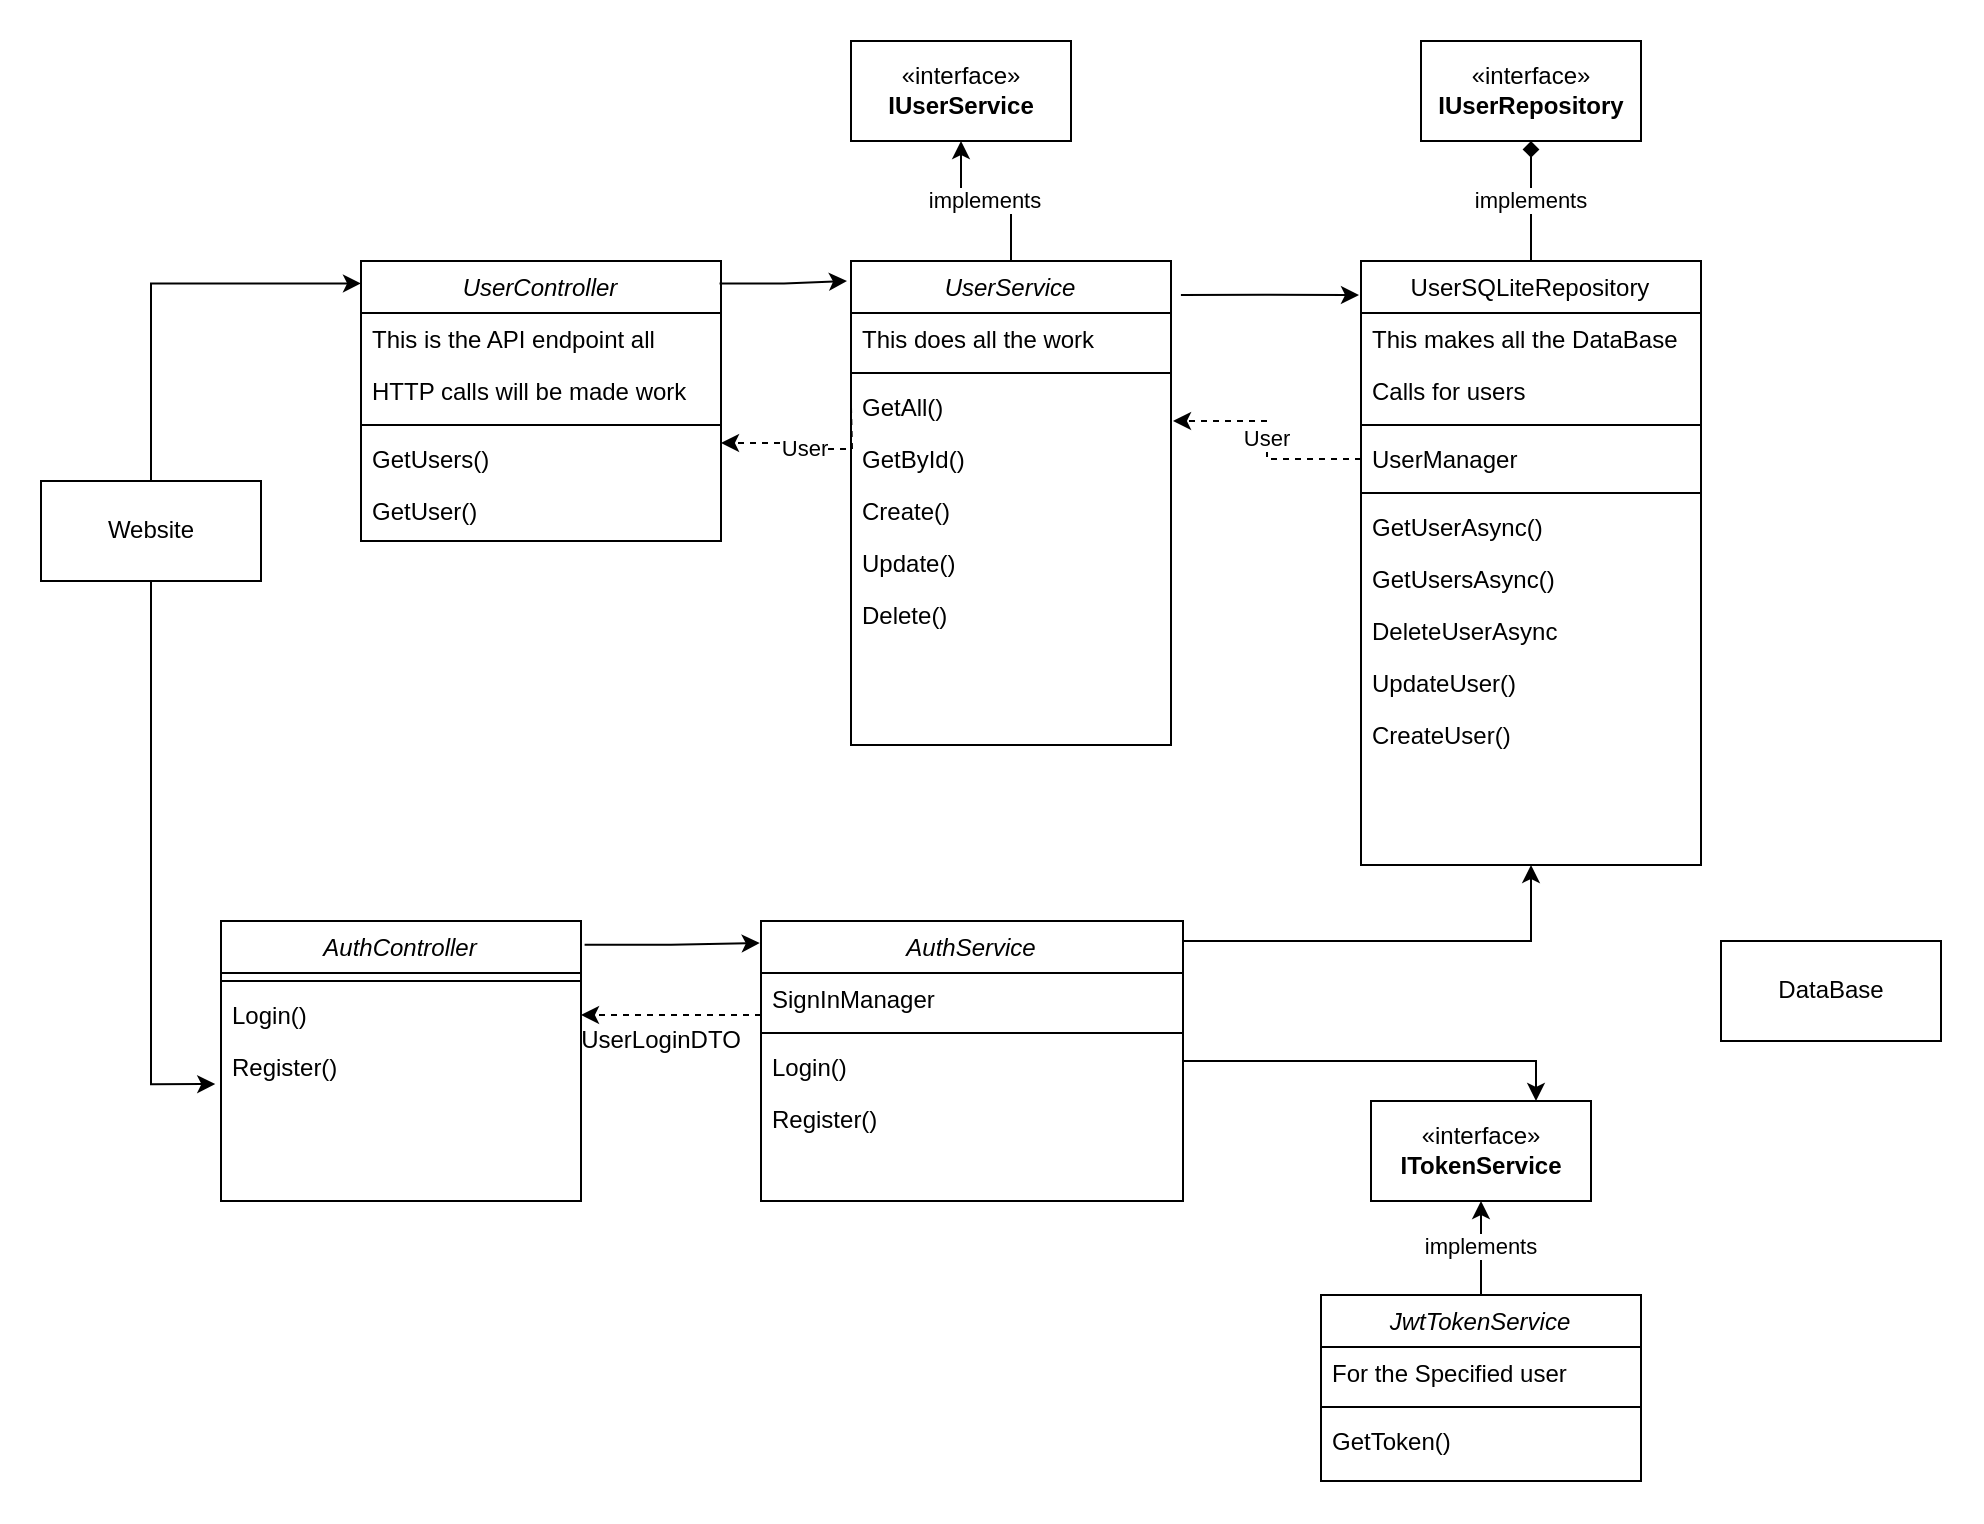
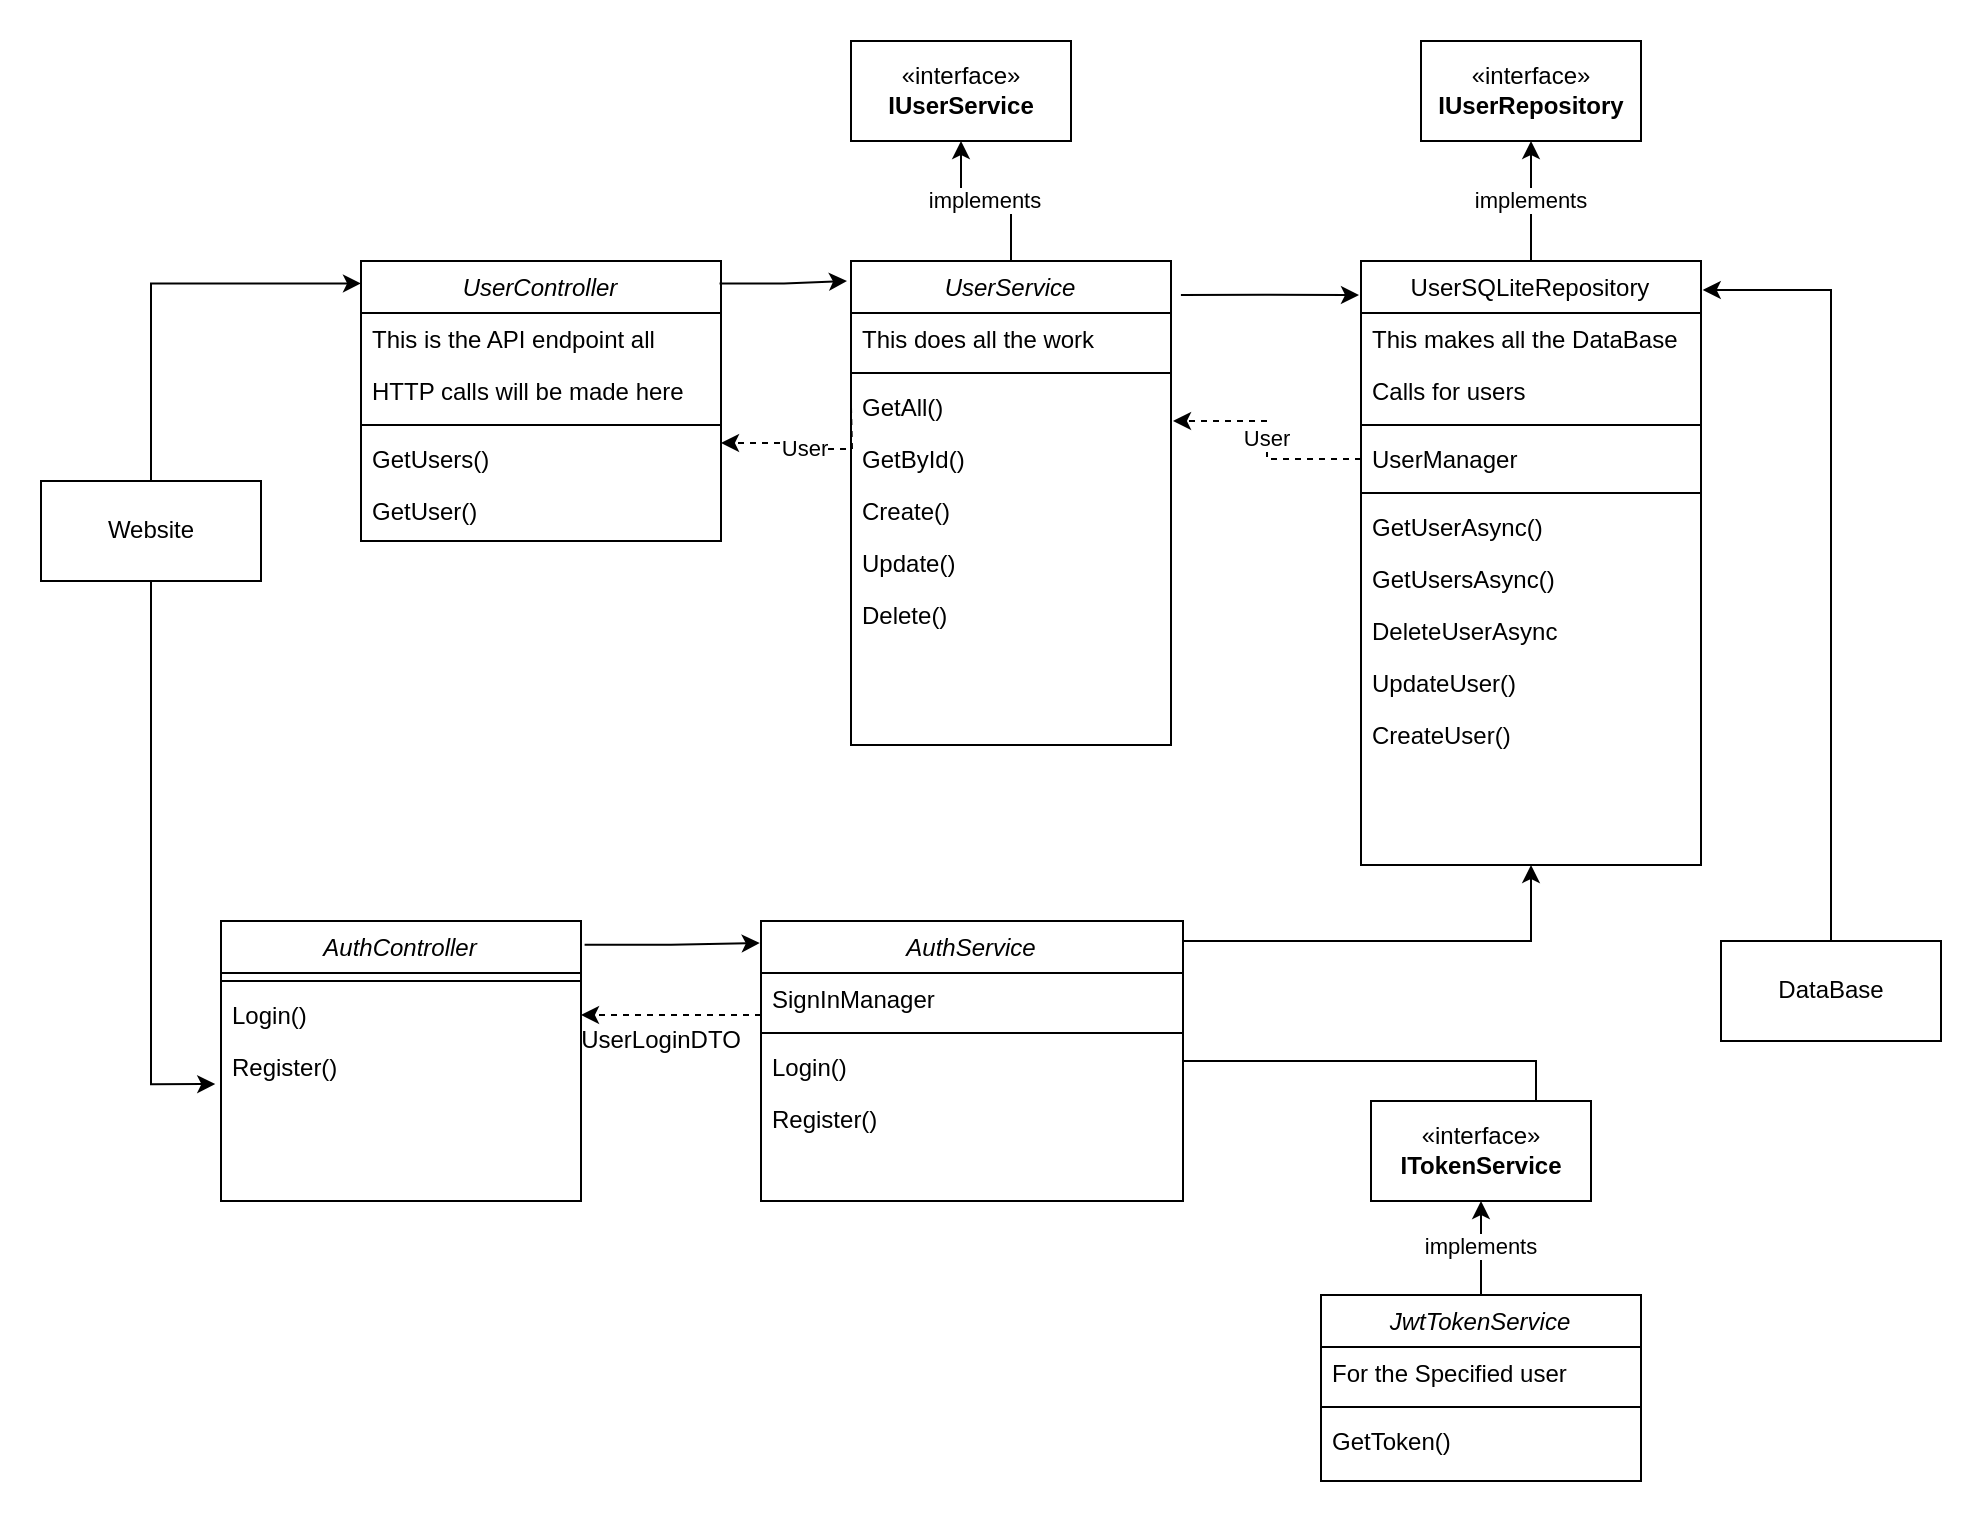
edge "UserSQLiteRepository" -> "«interface» IUserRepository": arrowhead diamond -> classic
node "HTTP calls will be made work": label "HTTP calls will be made work" -> "HTTP calls will be made here"
edge "DataBase" -> "UserSQLiteRepository": added
edge "AuthService" -> "«interface» ITokenService": arrowhead classic -> none
